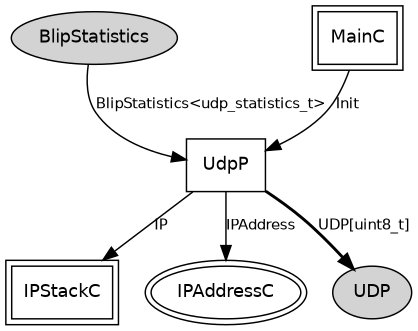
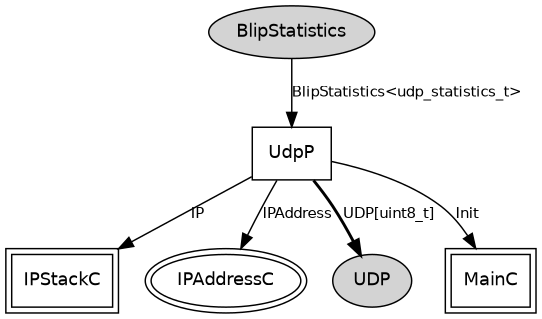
edge "MainC" -> "UdpP": reversed
